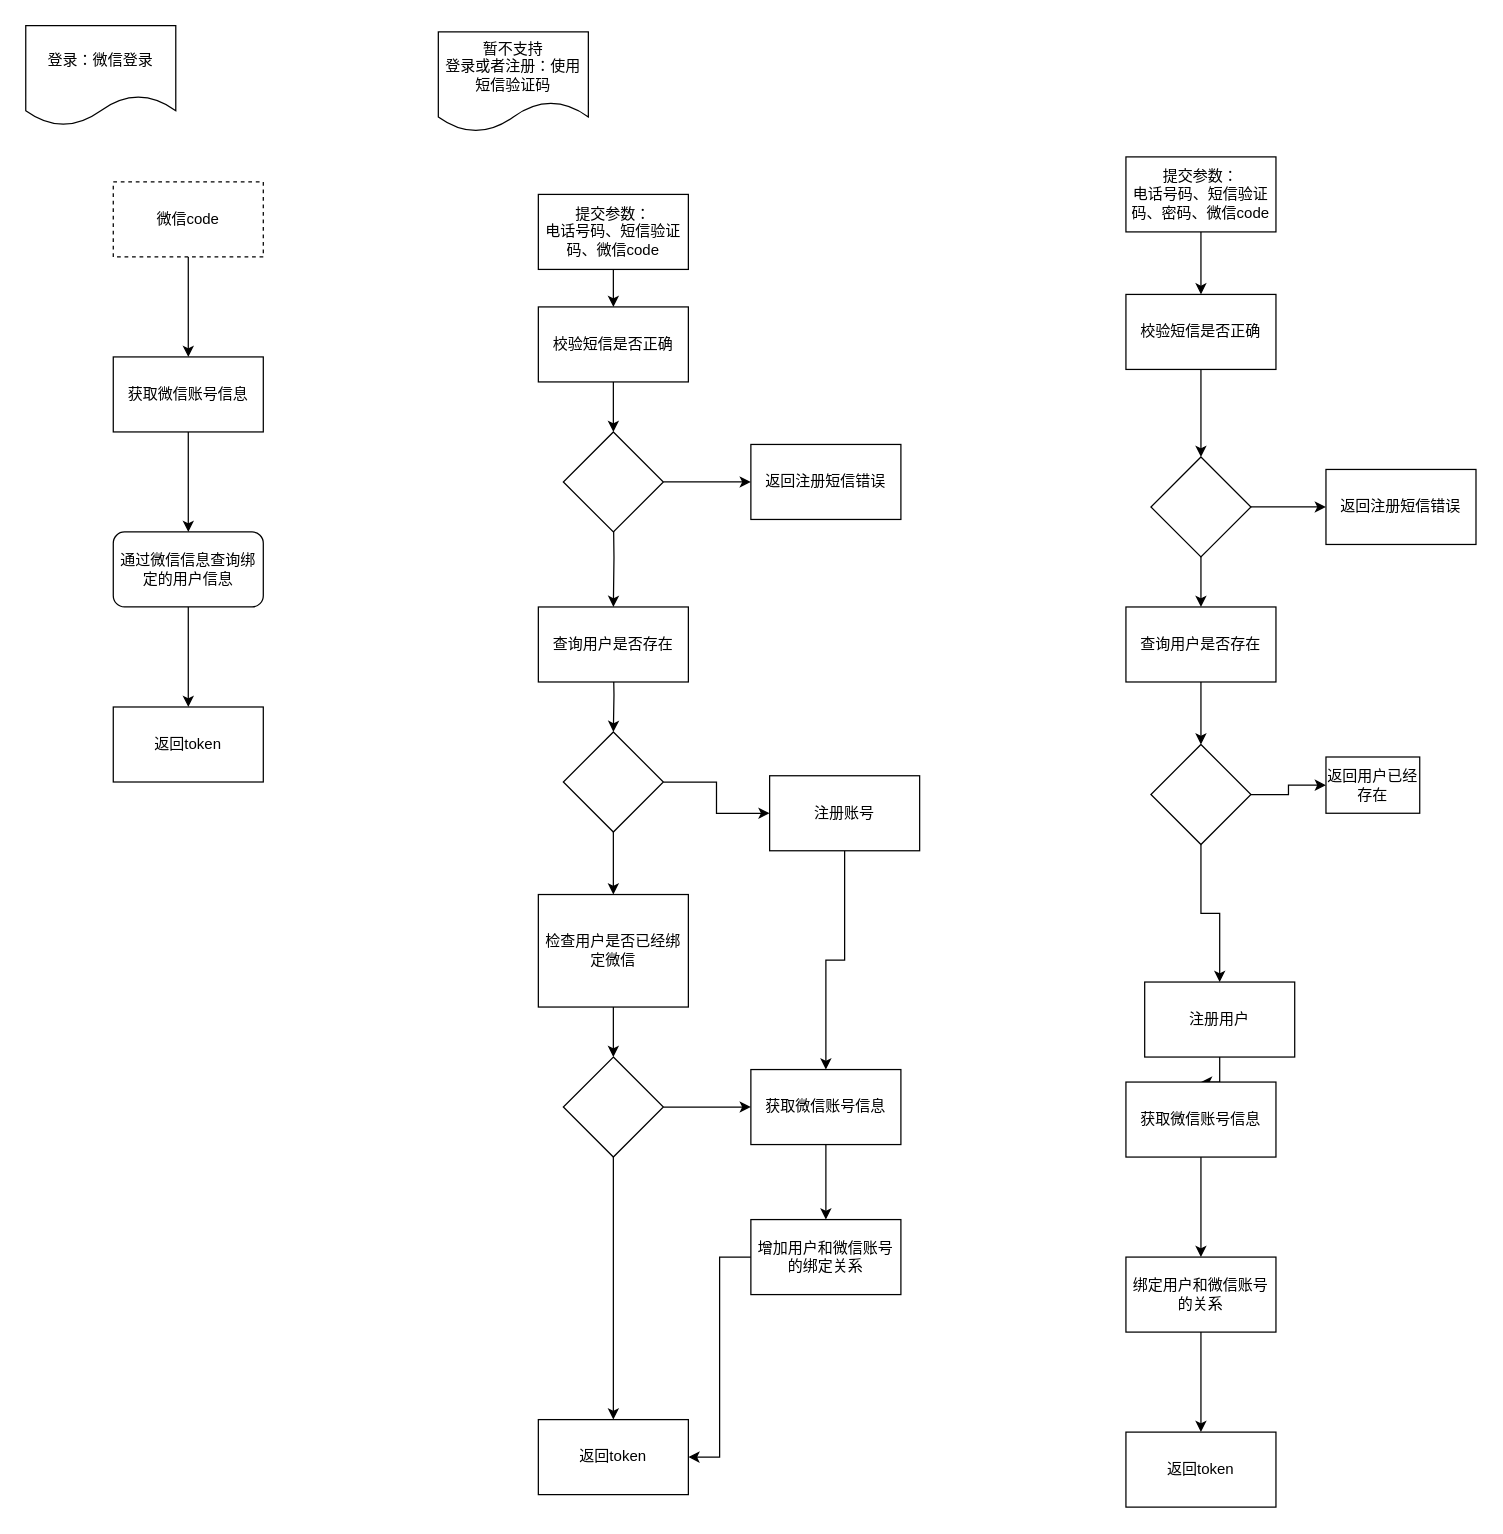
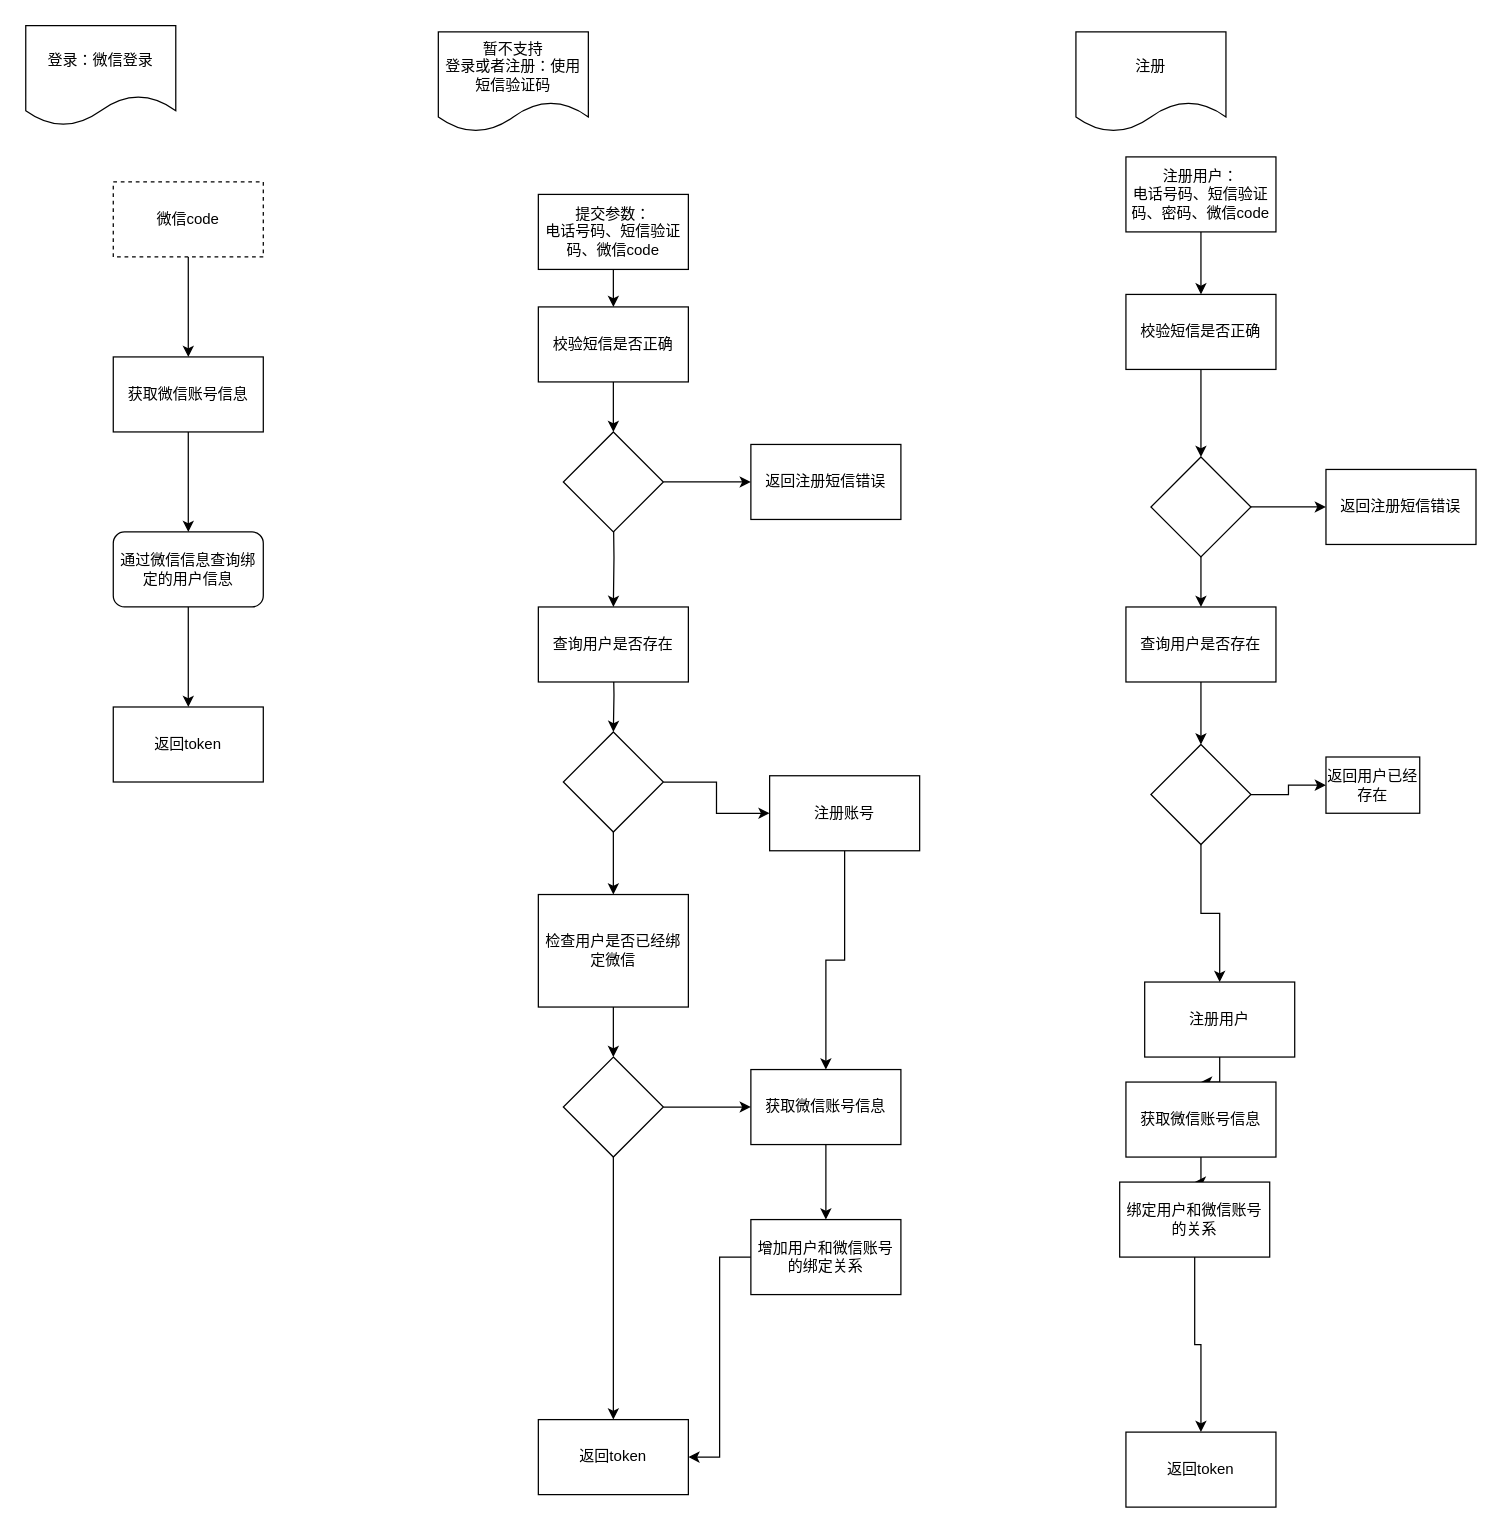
node "注册": added
node "提交参数：电话号码、短信验证码、密码、微信code": label "提交参数：电话号码、短信验证码、密码、微信code" -> "注册用户：电话号码、短信验证码、密码、微信code"
node "绑定用户和微信账号的关系": moved (1201, 1294) -> (1194, 1219)
